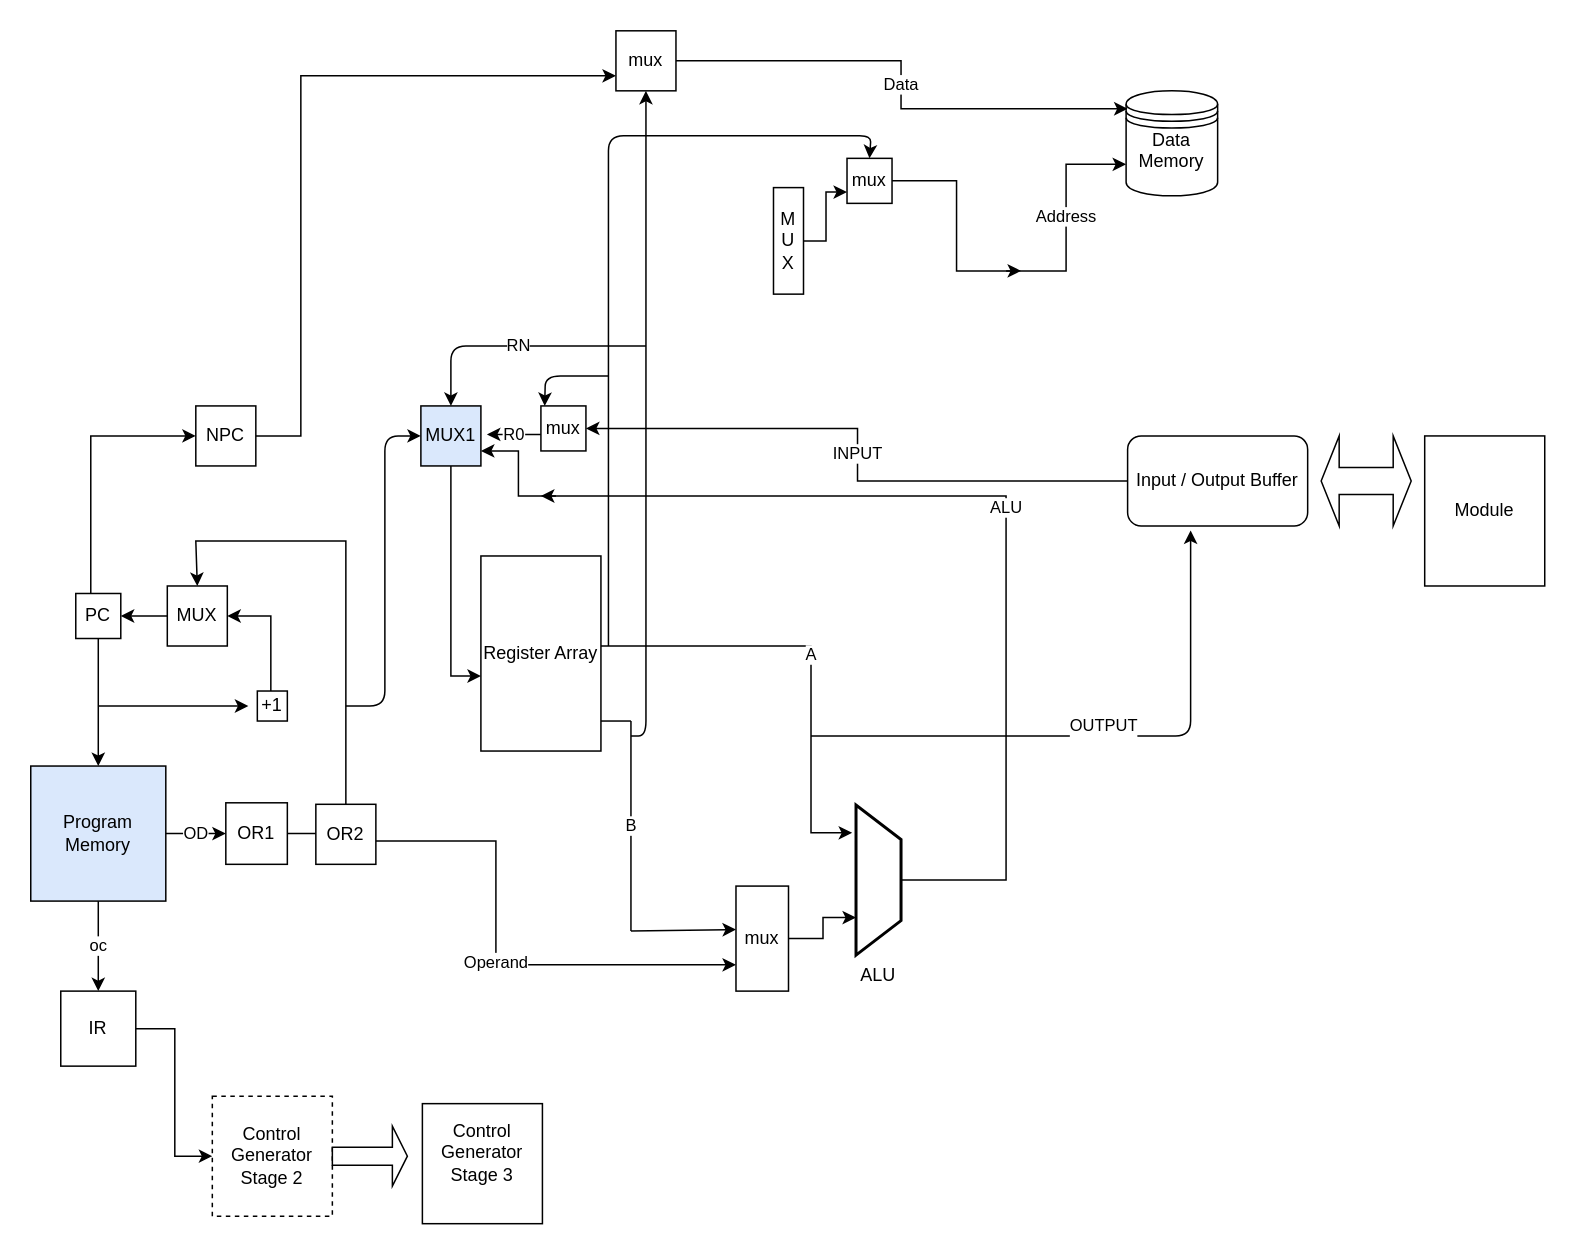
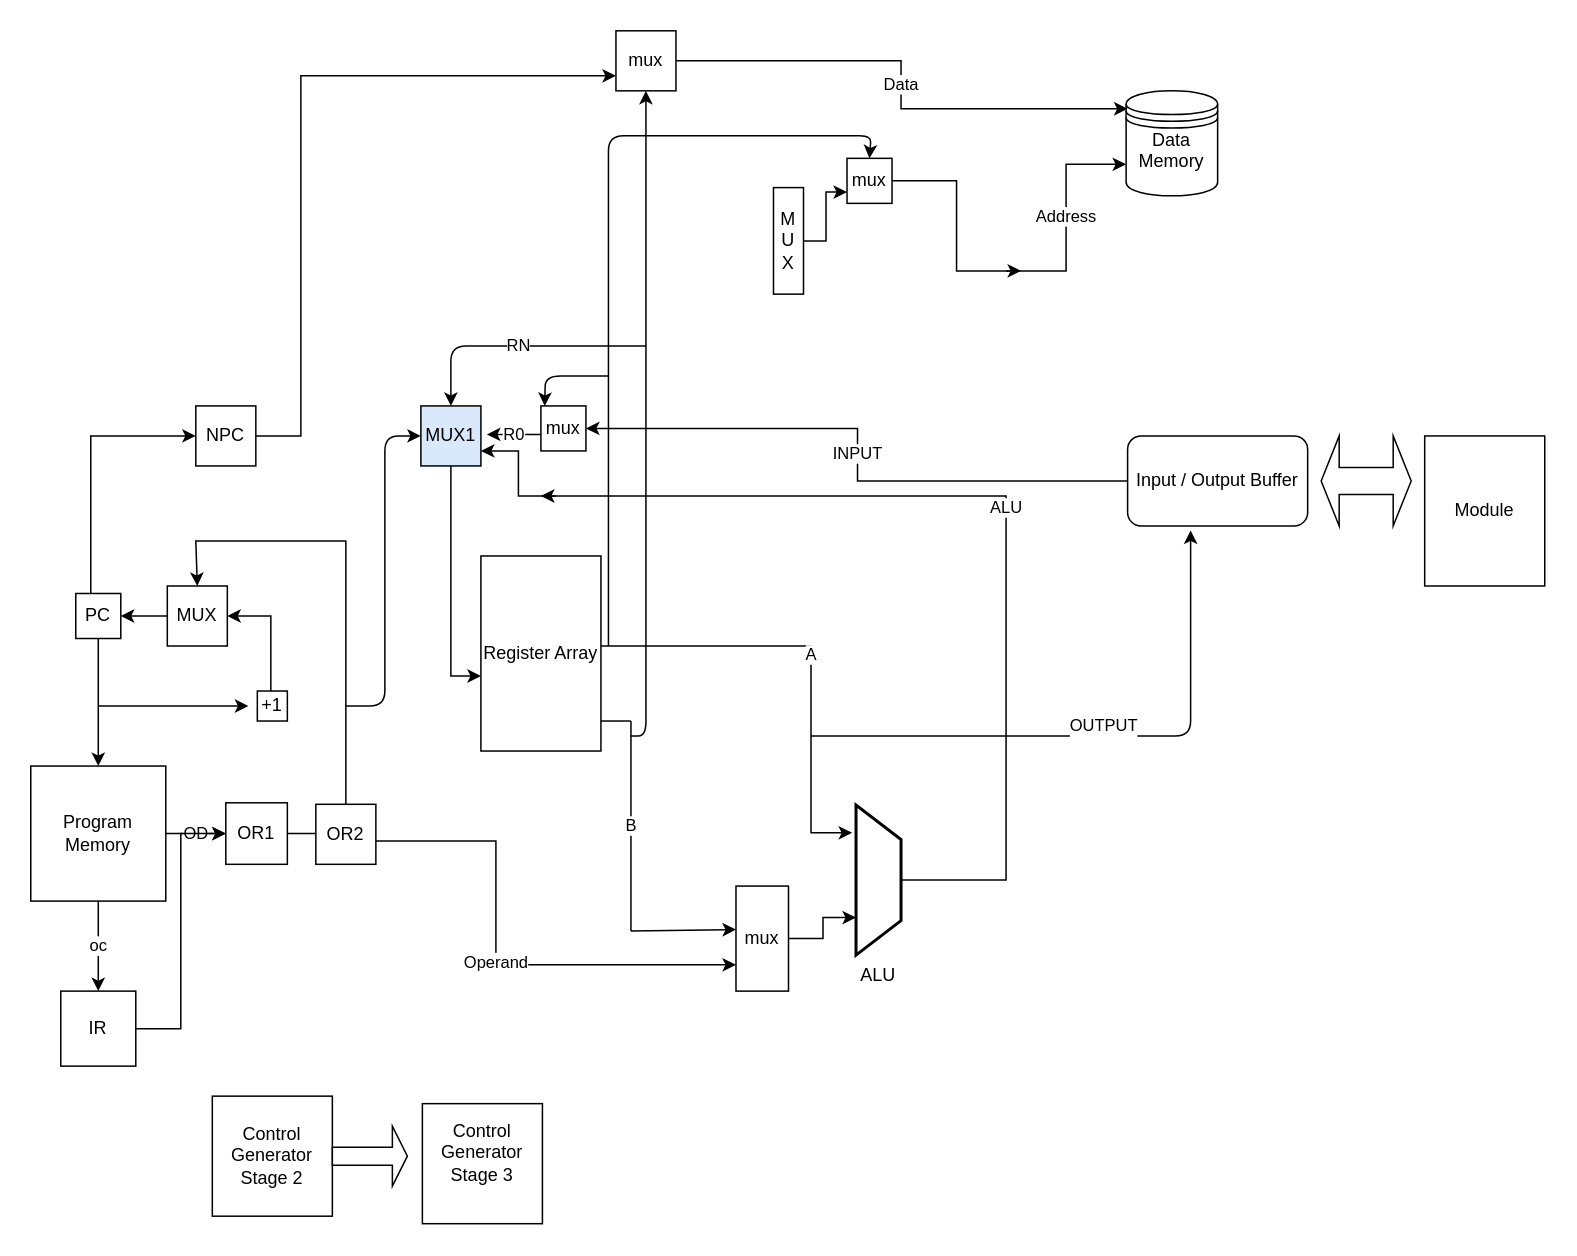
node "Program Memory": fillcolor #dae8fc -> #ffffff
edge "IR" -> "Control Generator Stage 2": now "IR" -> "OR1"
node "Control Generator Stage 2": style dashed -> solid
